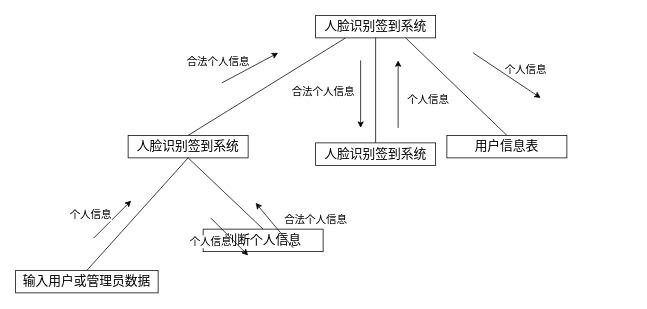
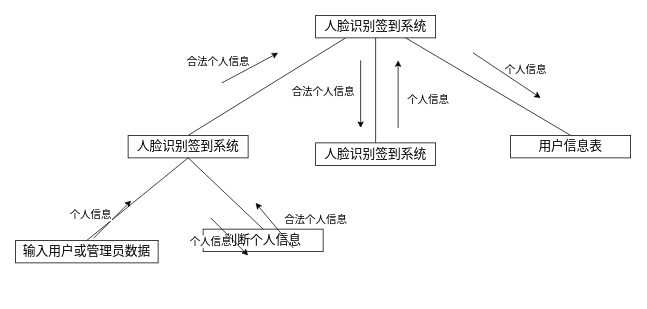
node "用户信息表": moved (507, 147) -> (570, 147)
node "输入用户或管理员数据": moved (87, 282) -> (87, 252)
